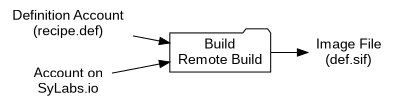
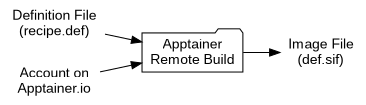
node "Definition Account (recipe.def)": label "Definition Account (recipe.def)" -> "Definition File (recipe.def)"
node "Build Remote Build": label "Build Remote Build" -> "Apptainer Remote Build"
node "Account on SyLabs.io": label "Account on SyLabs.io" -> "Account on Apptainer.io"
